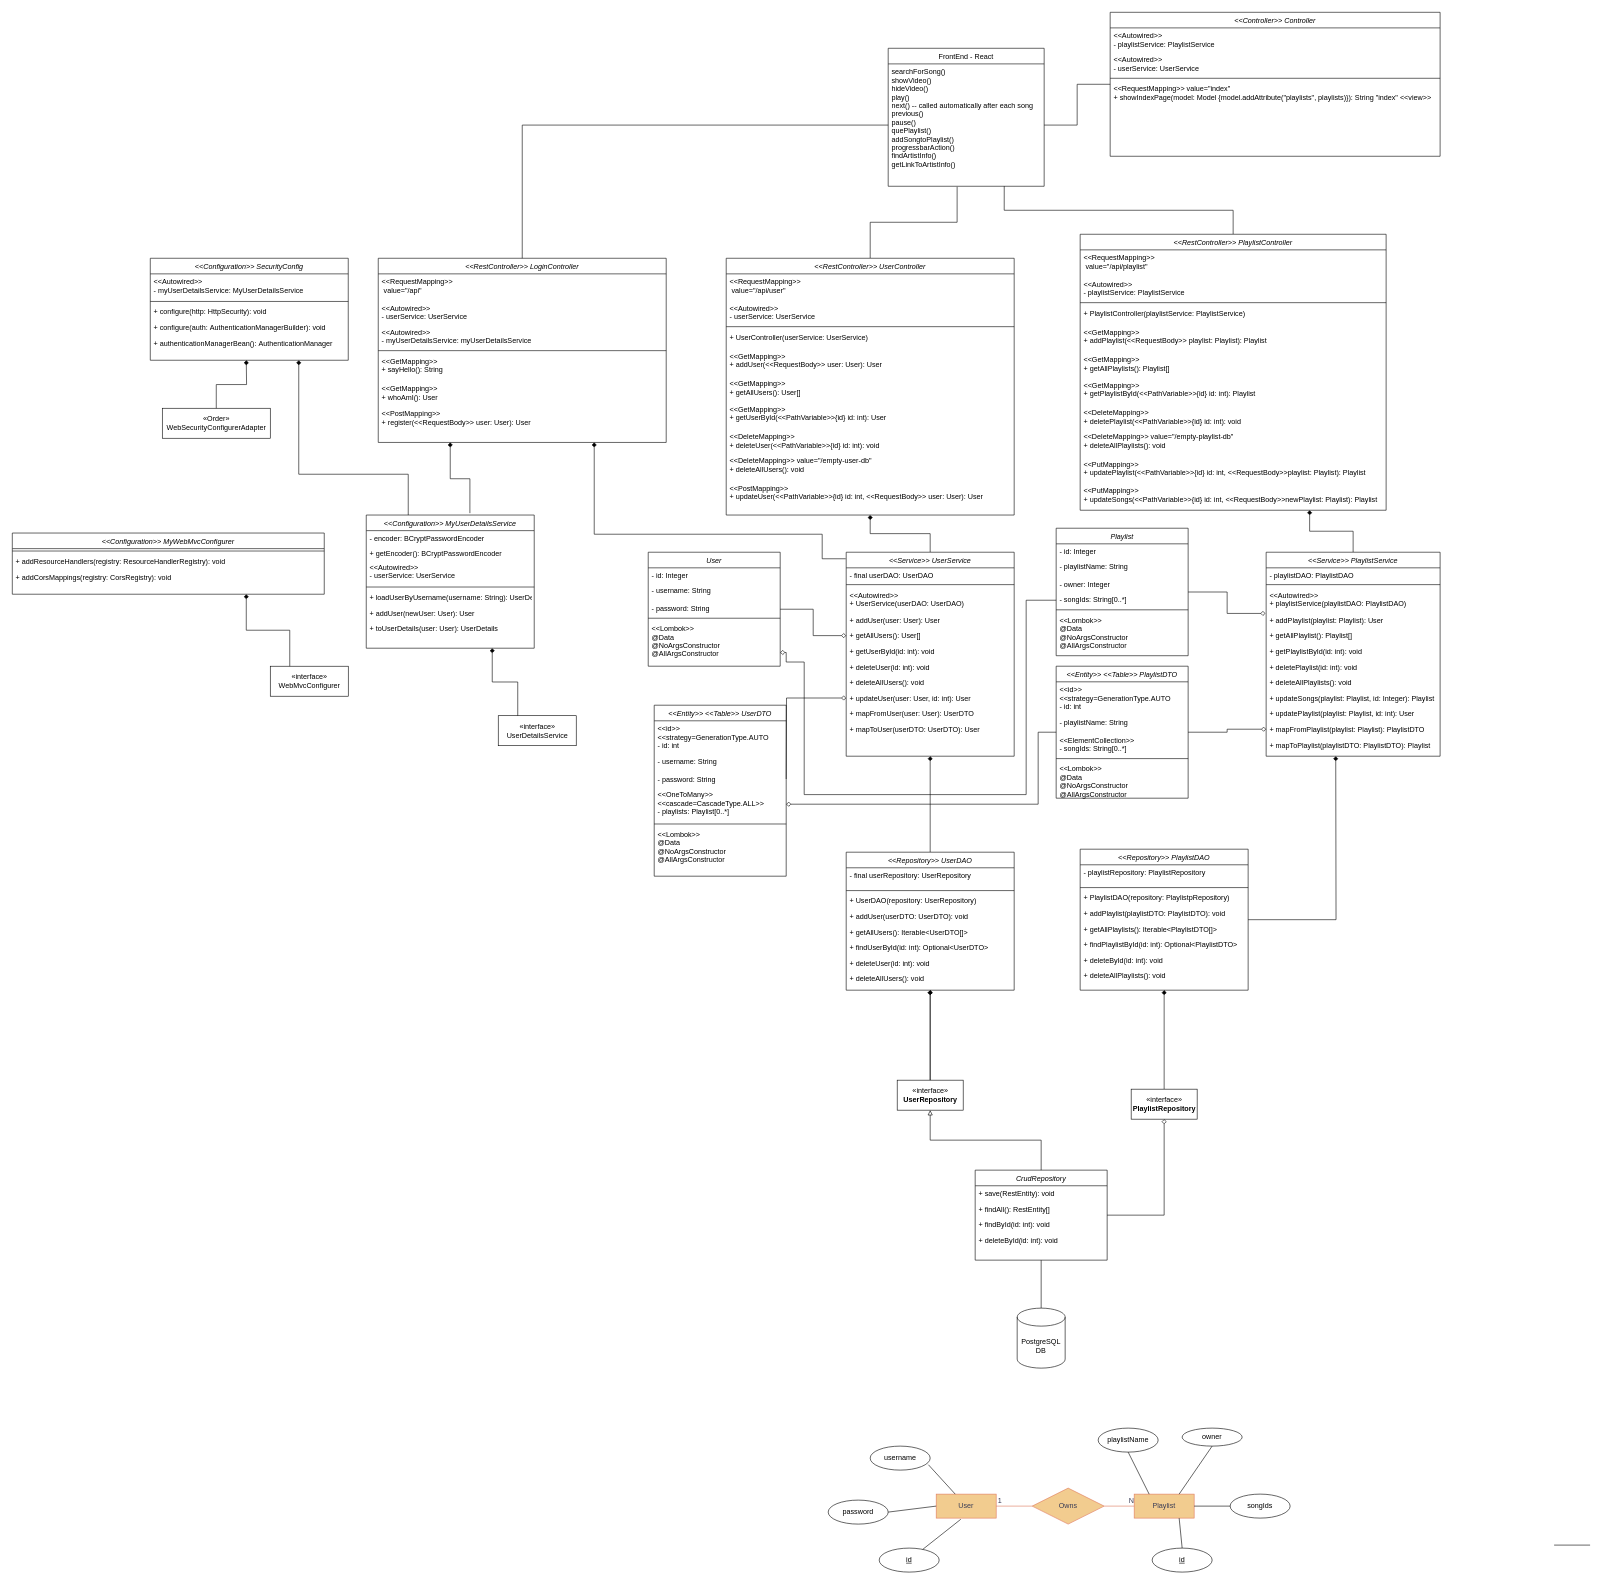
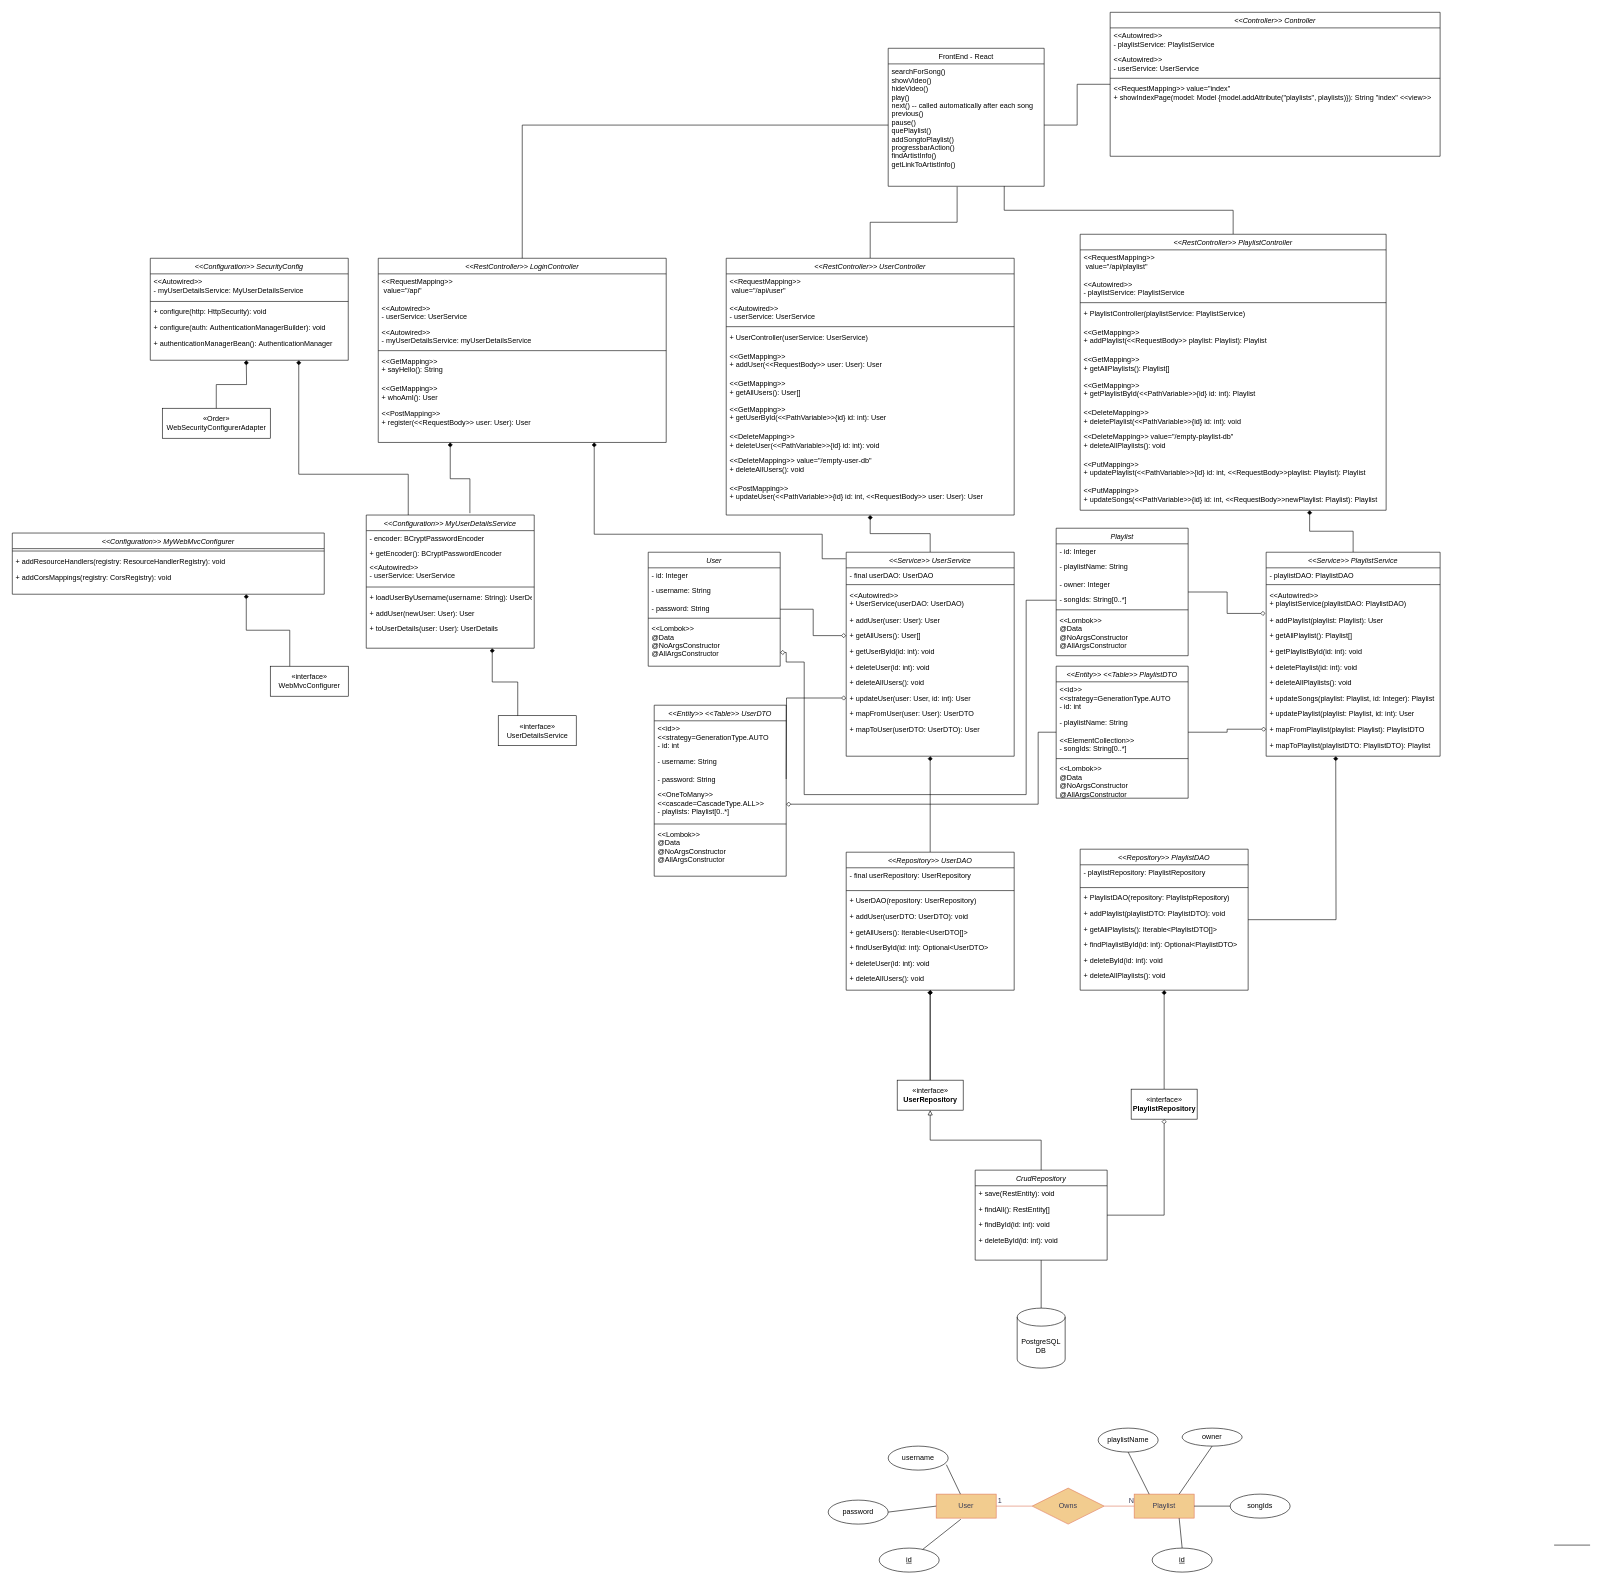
node "username": moved (900, 1458) -> (918, 1458)
